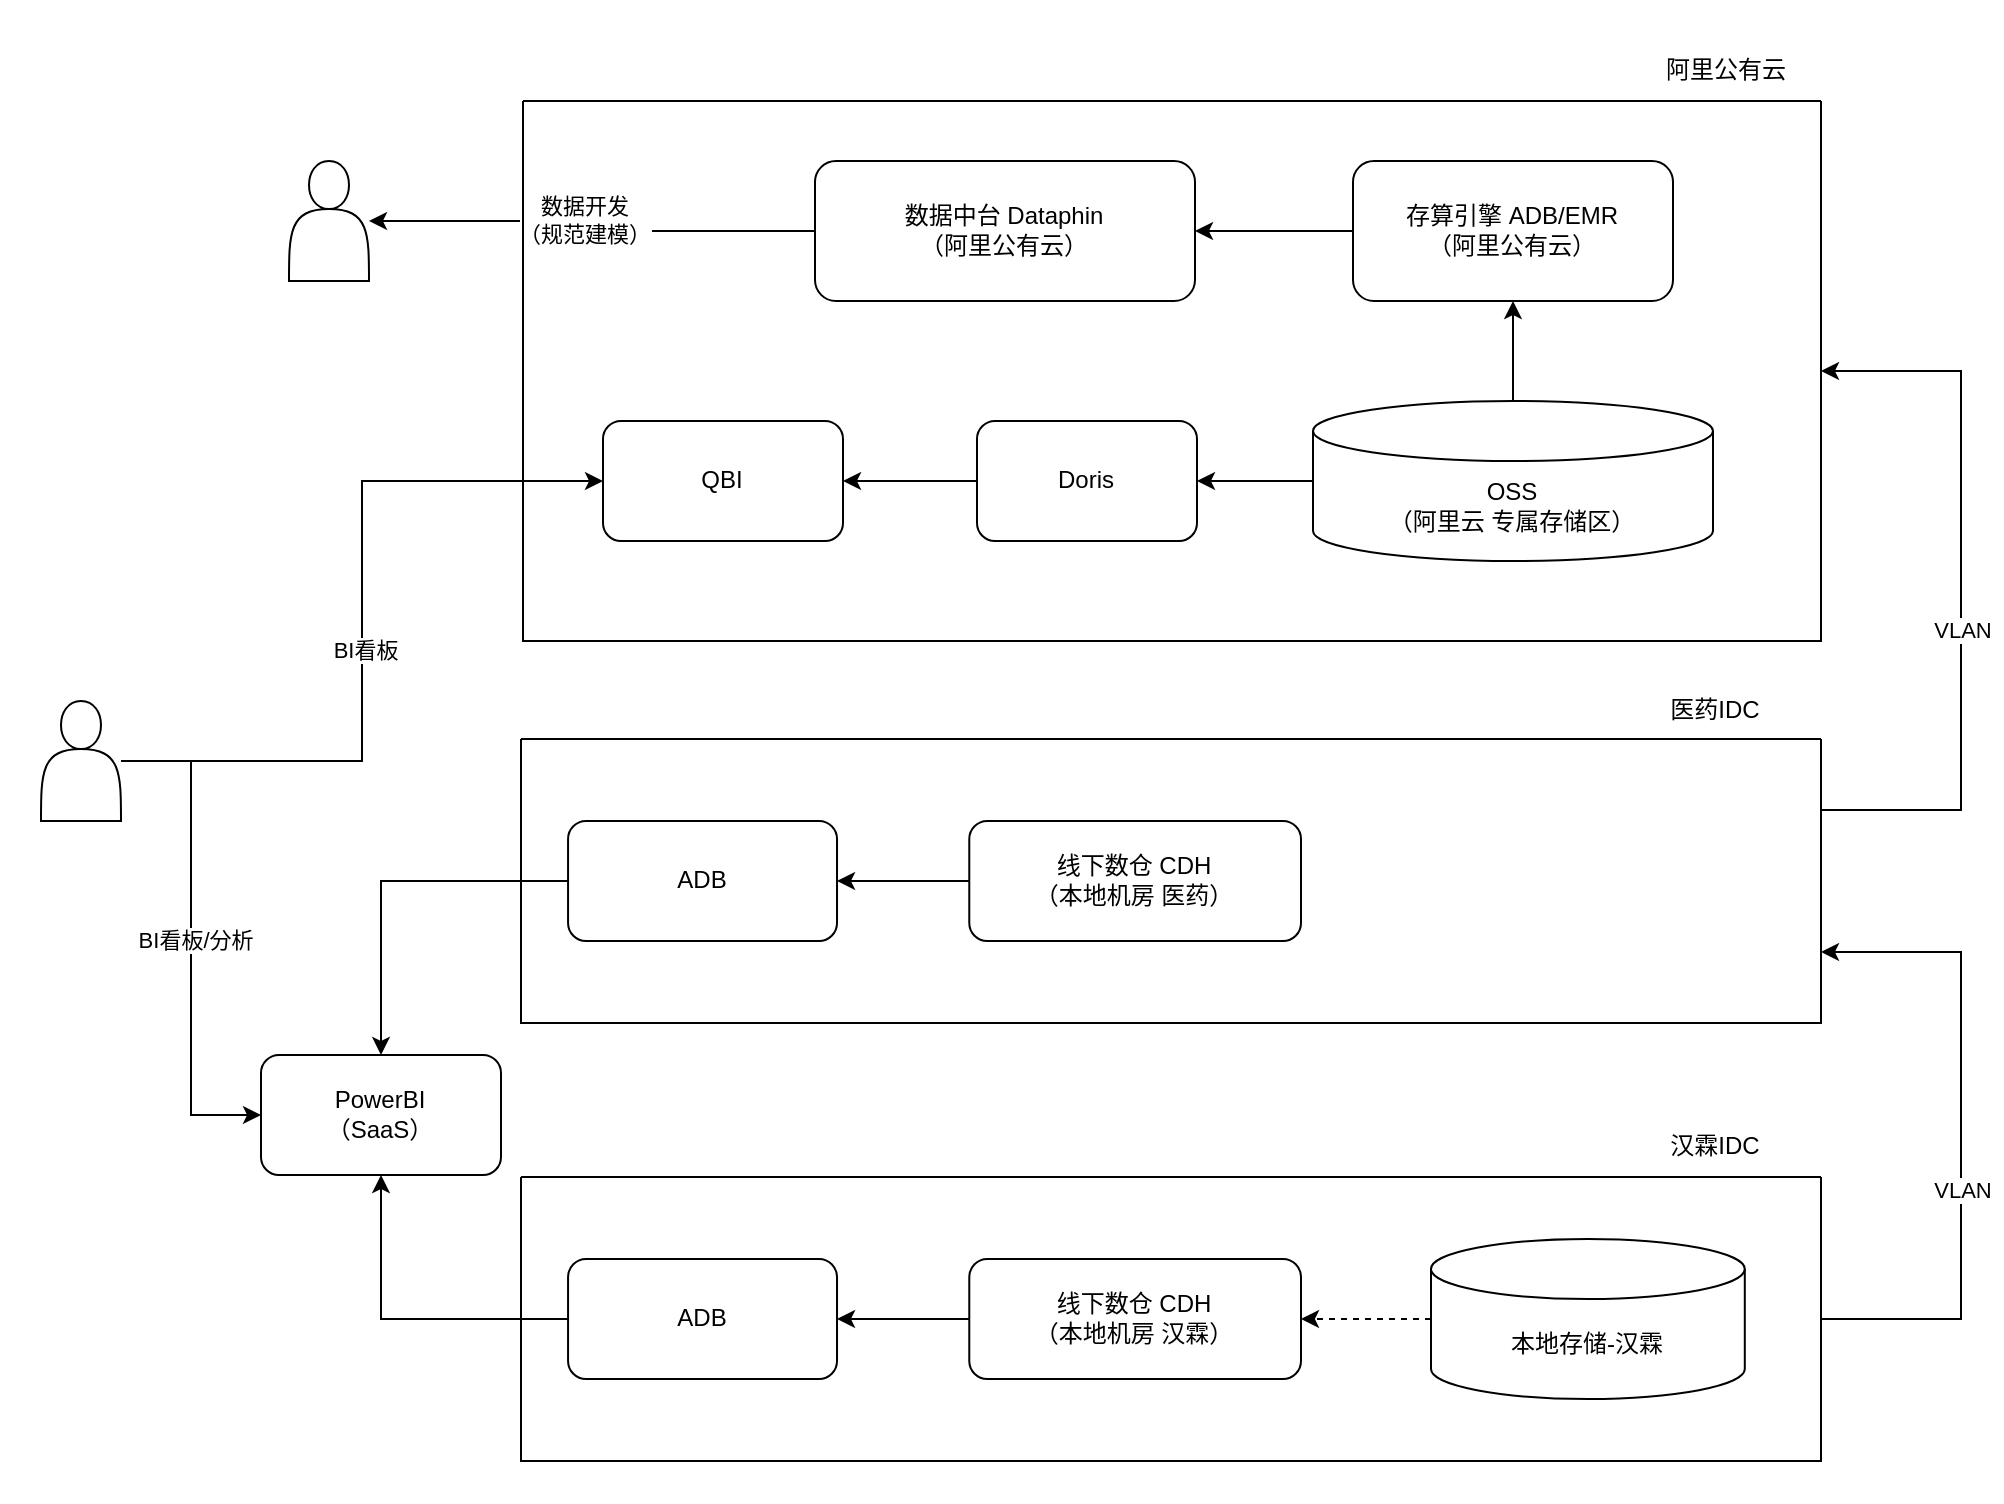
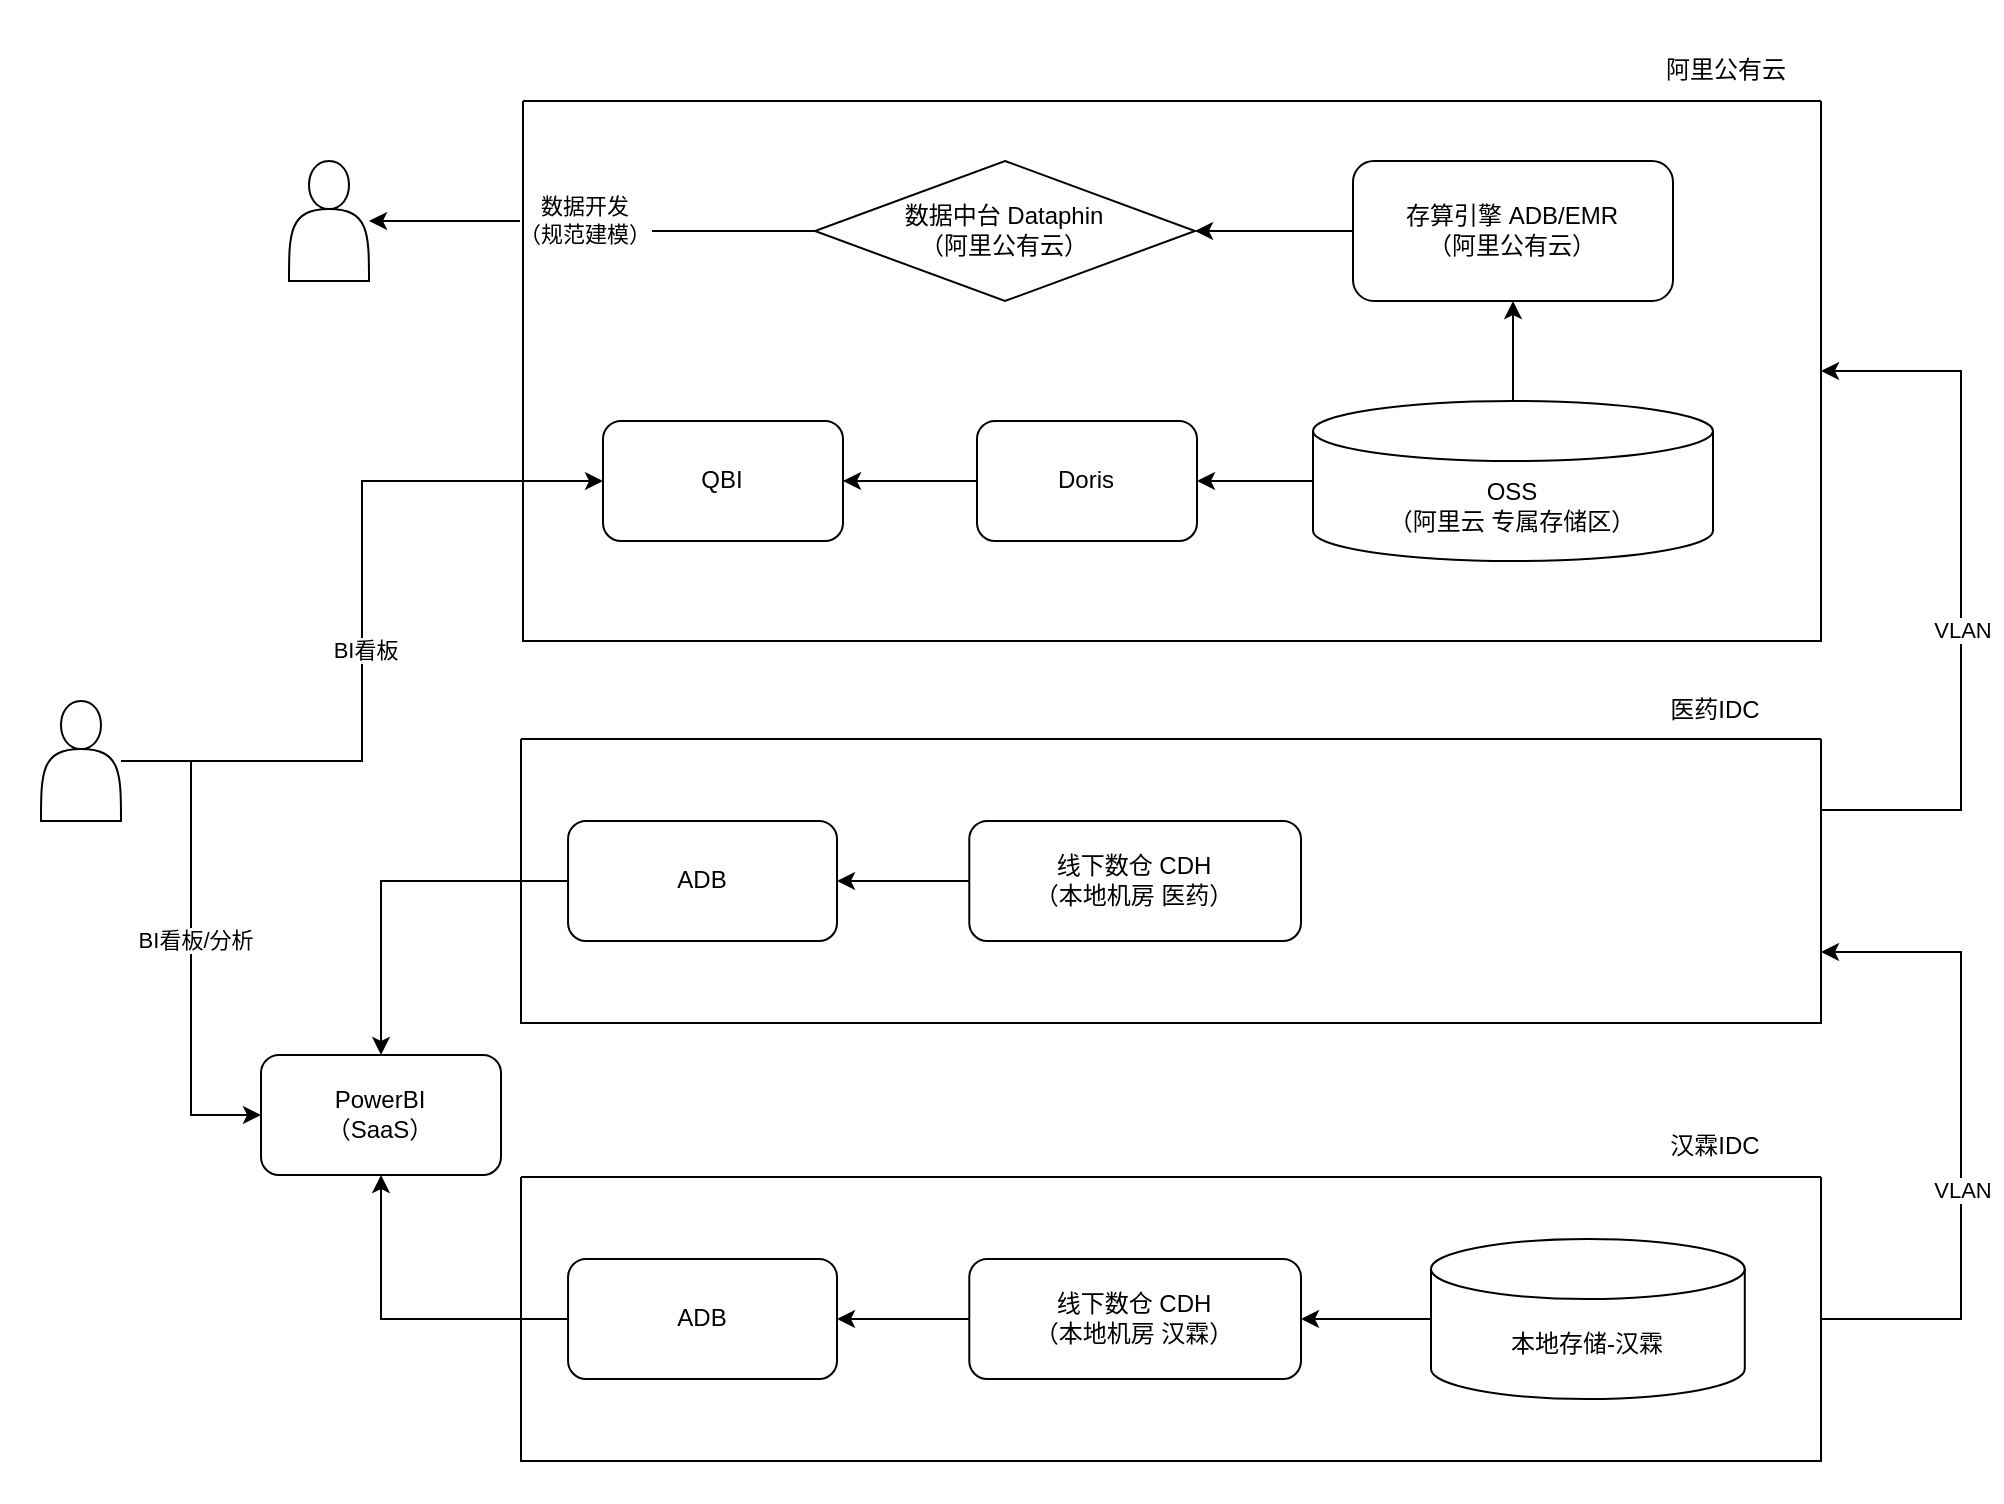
node "数据中台 Dataphin （阿里公有云）": shape rounded rectangle -> diamond
edge "本地存储-汉霖" -> "线下数仓 CDH （本地机房 汉霖）": style dashed -> solid
